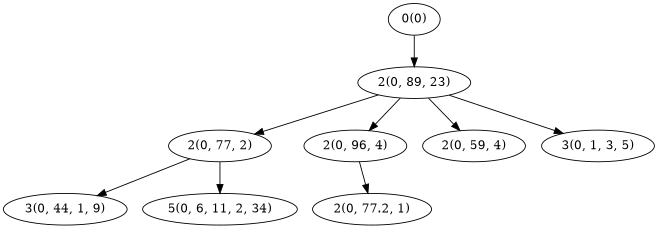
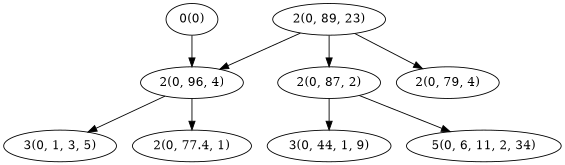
edge "0(0)" -> "2(0, 89, 23)": now "0(0)" -> "2(0, 96, 4)"
edge "2(0, 89, 23)" -> "3(0, 1, 3, 5)": now "2(0, 96, 4)" -> "3(0, 1, 3, 5)"
node "2(0, 77, 2)": label "2(0, 77, 2)" -> "2(0, 87, 2)"
node "2(0, 59, 4)": label "2(0, 59, 4)" -> "2(0, 79, 4)"
node "2(0, 77.2, 1)": label "2(0, 77.2, 1)" -> "2(0, 77.4, 1)"
